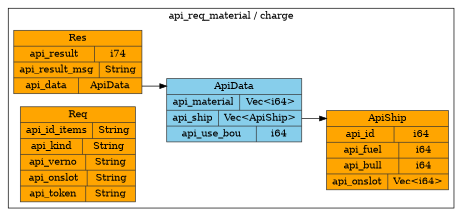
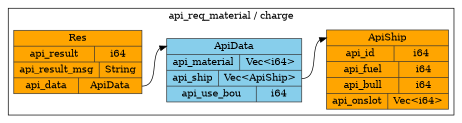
node "Res": text "i74" -> "i64"
node "Req": removed
